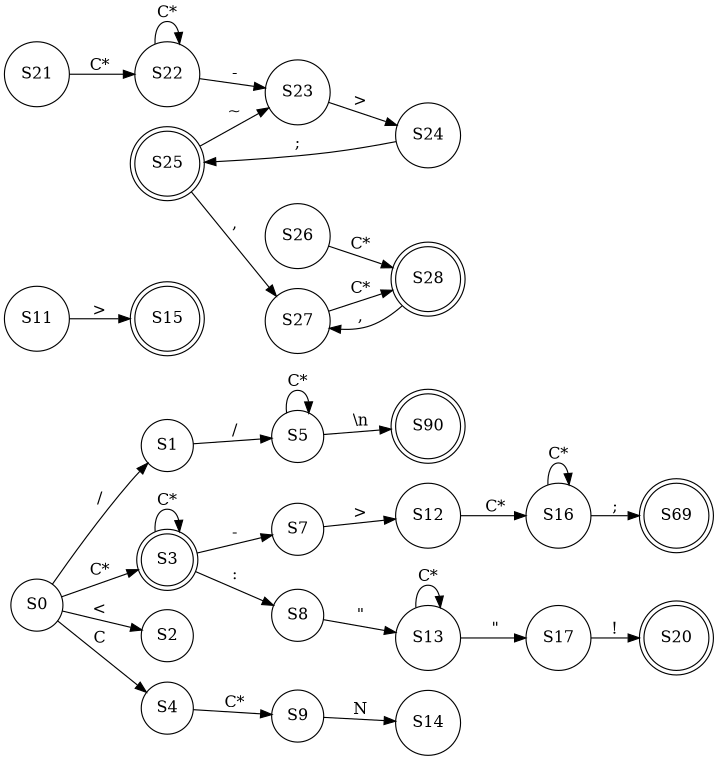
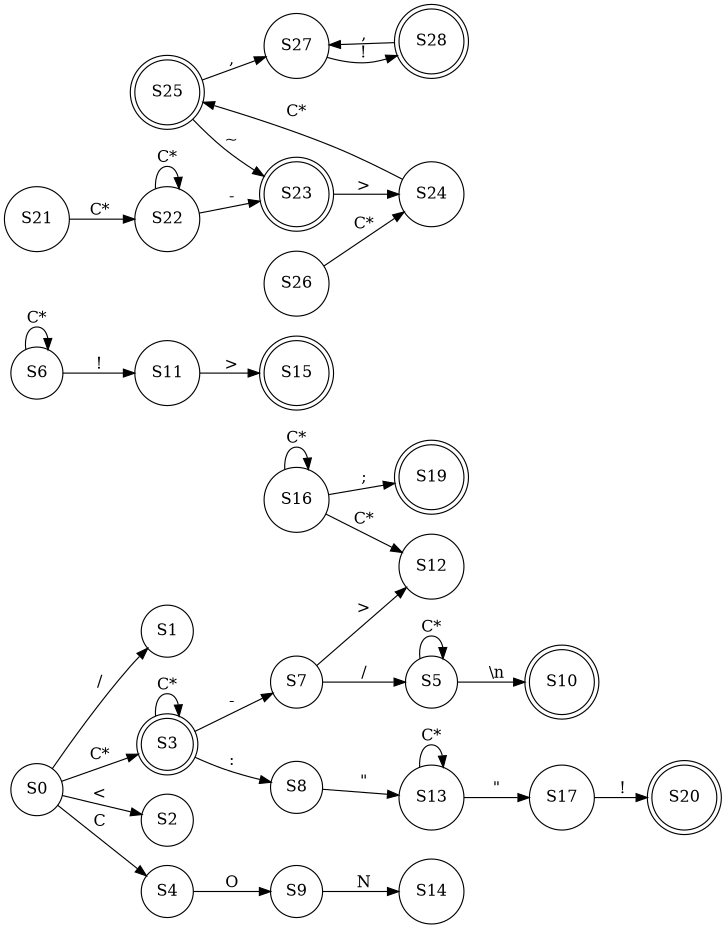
node "S23": shape circle -> doublecircle
edge "S24" -> "S25": label ";" -> "C*"
edge "S26" -> "S28": now "S26" -> "S24"
edge "S27" -> "S28": label "C*" -> "!"
node "S6": added
node "S90": label "S90" -> "S10"
edge "S1" -> "S5": now "S7" -> "S5"
edge "S12" -> "S16": reversed
node "S69": label "S69" -> "S19"
edge "S4" -> "S9": label "C*" -> "O"
